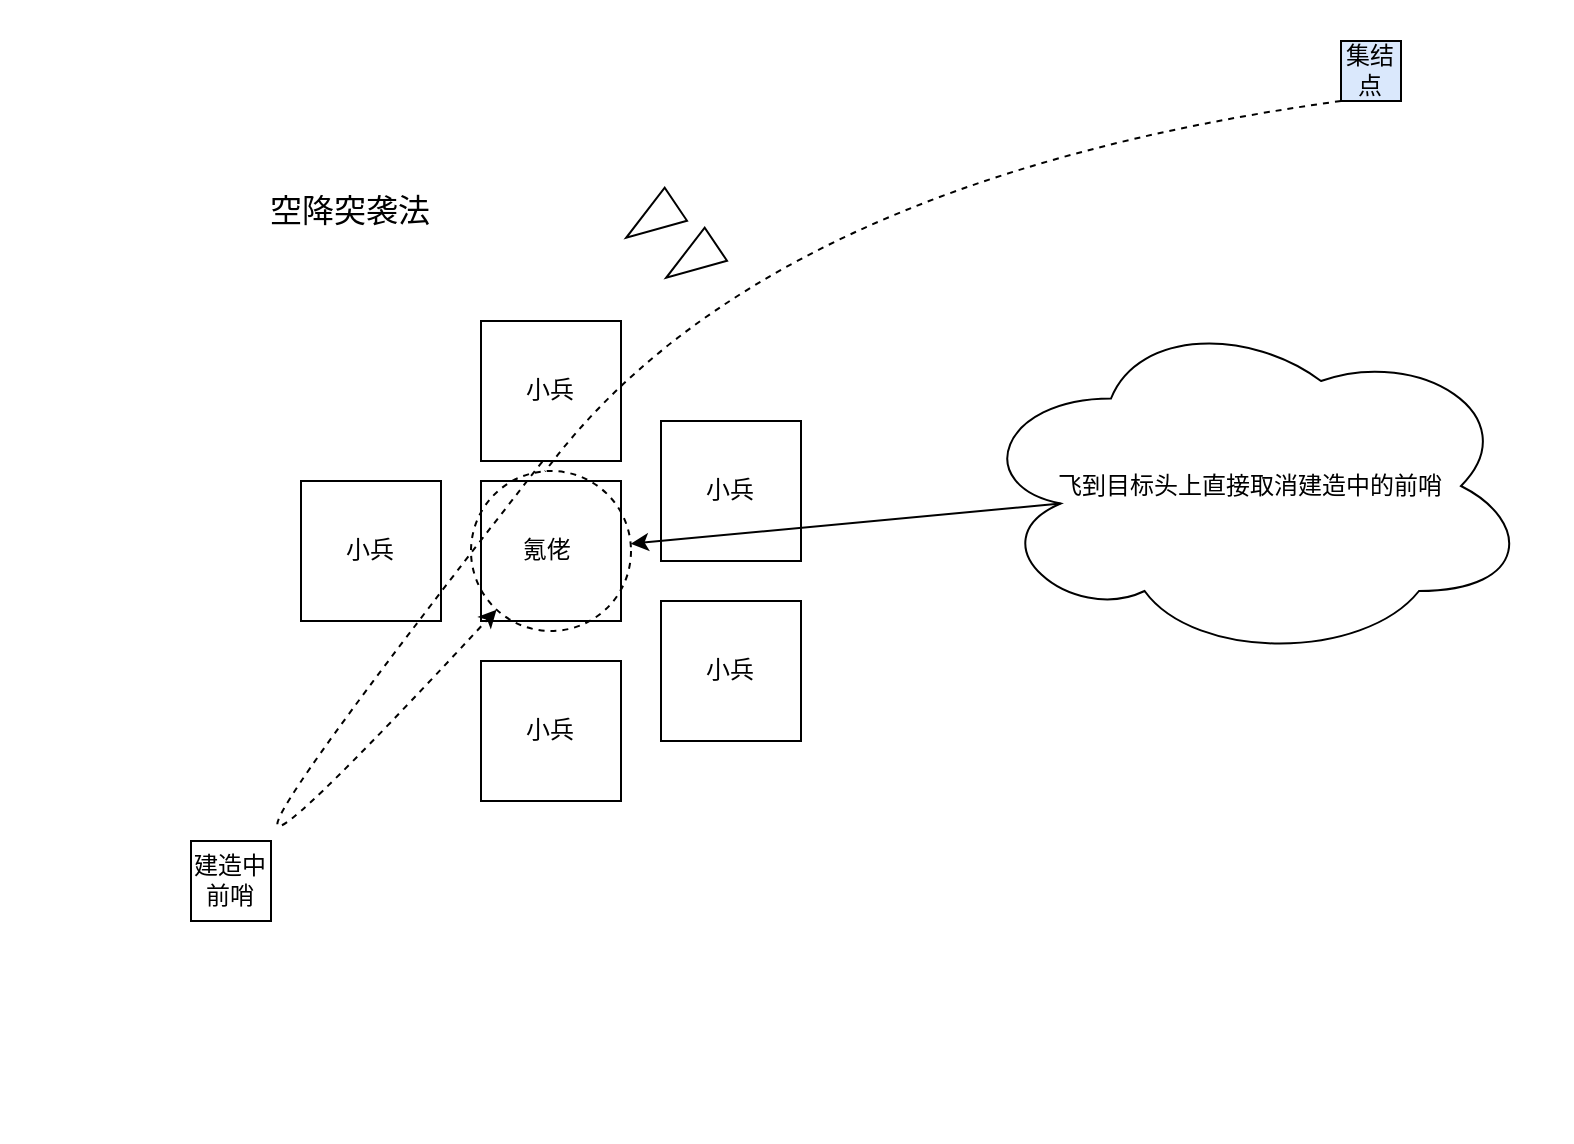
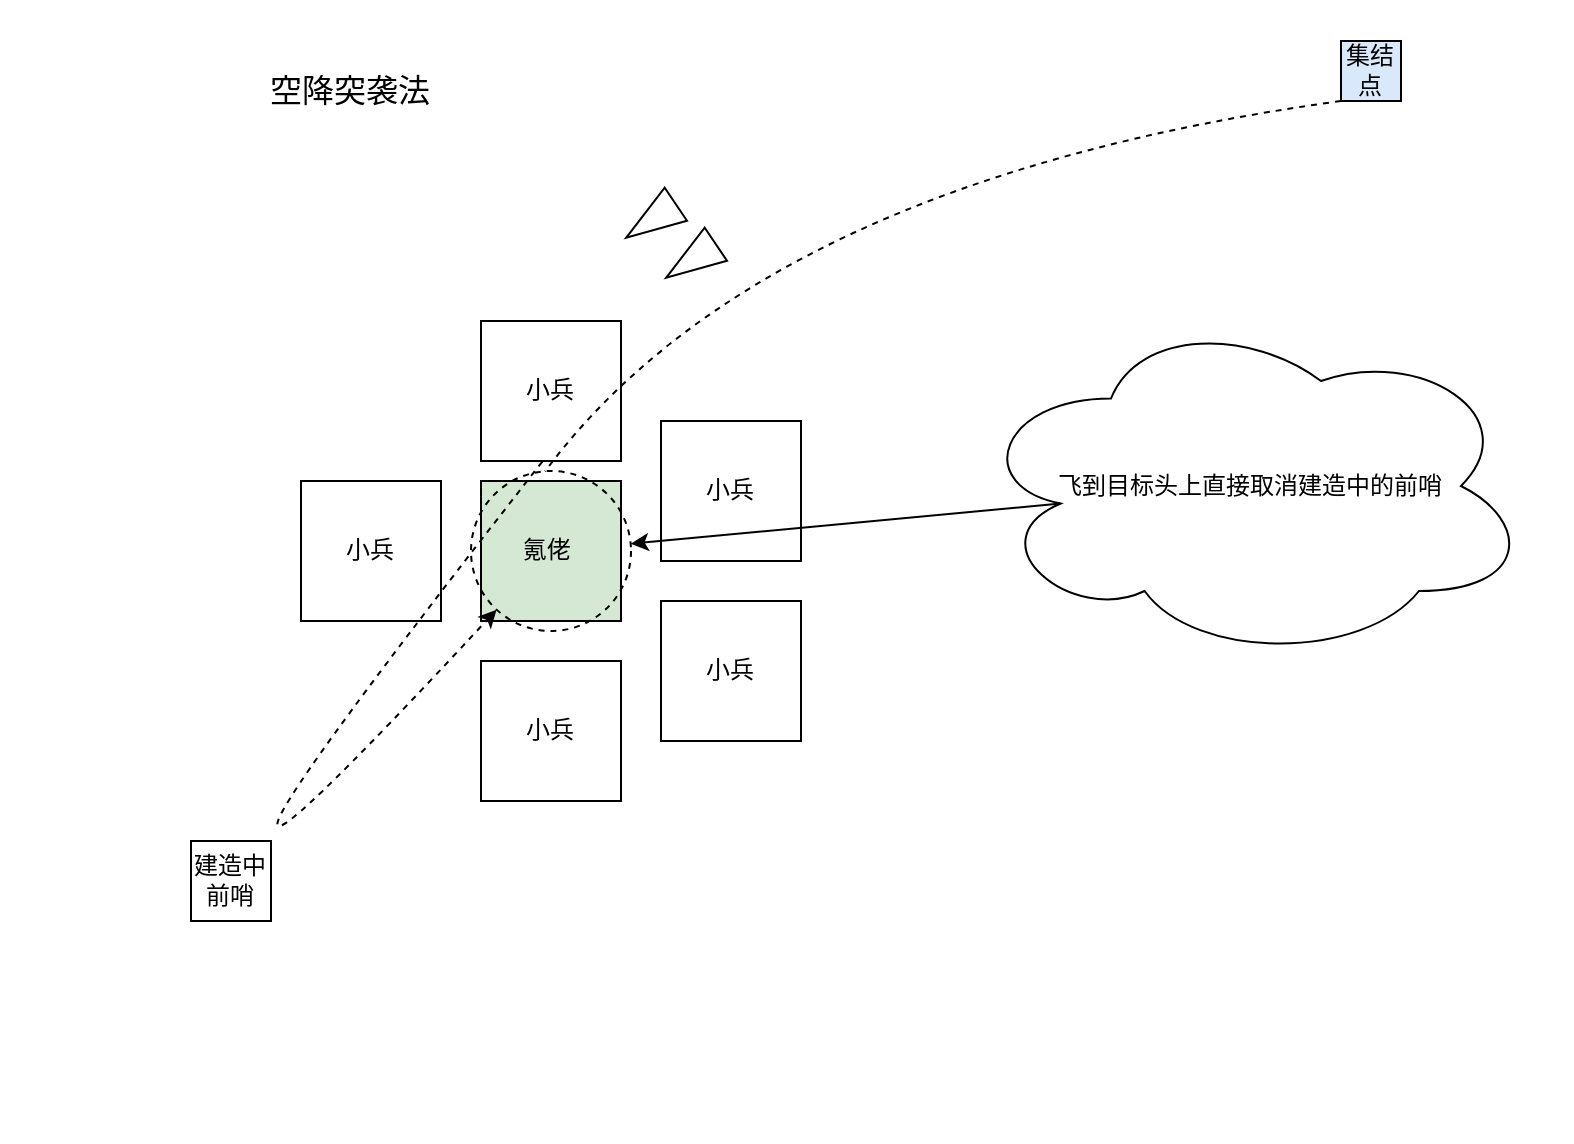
node "空降突袭法": moved (351, 211) -> (351, 91)
node "氪佬": fillcolor #ffffff -> #d5e8d4
